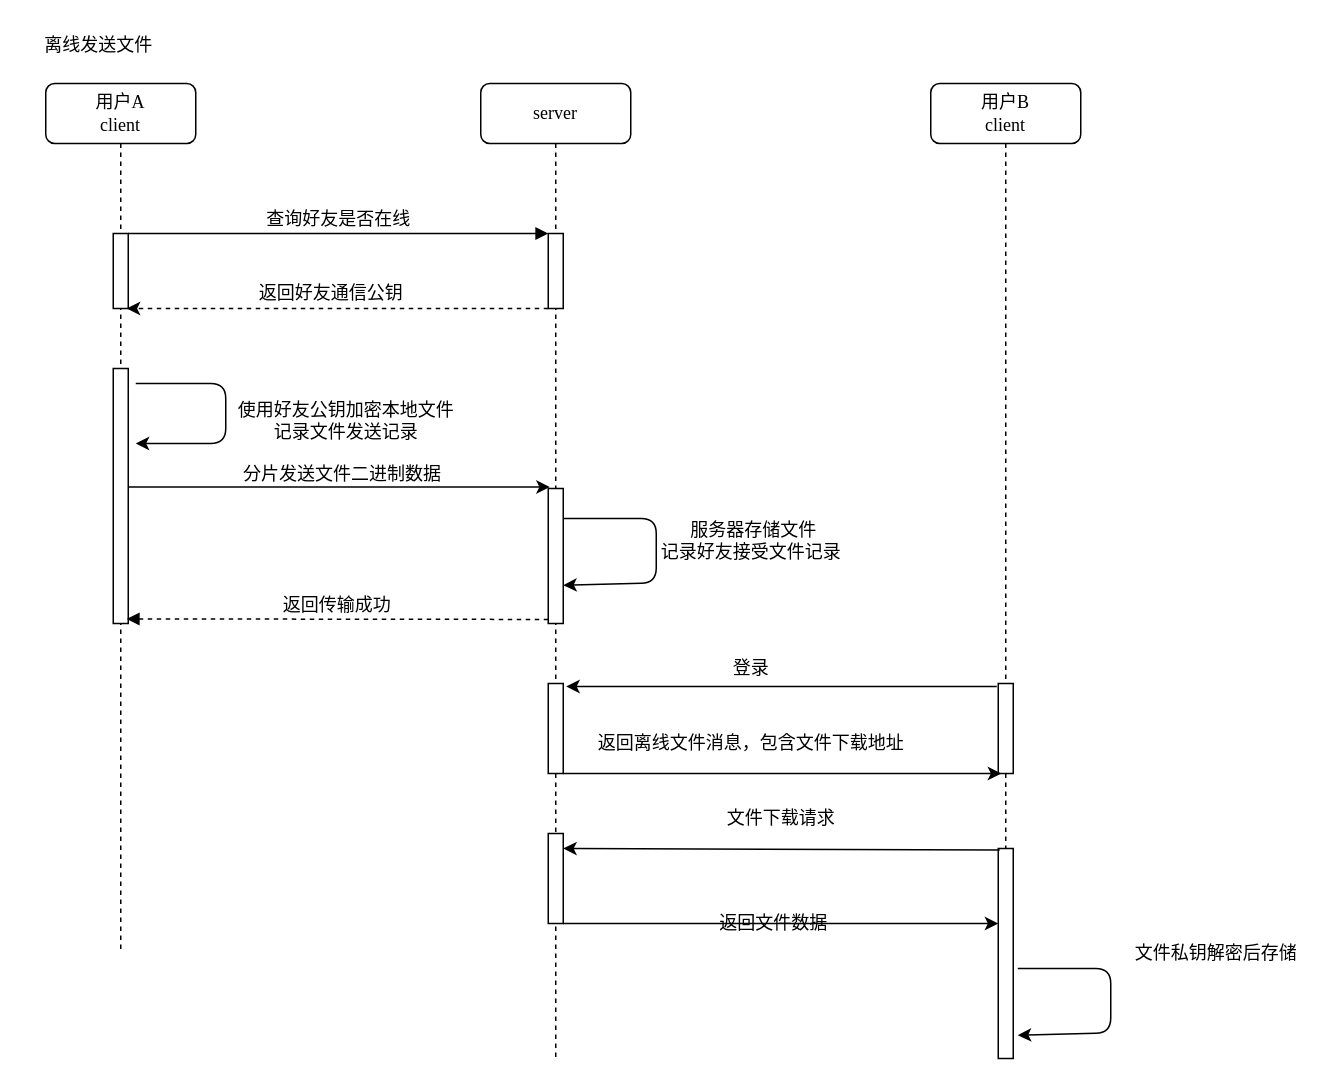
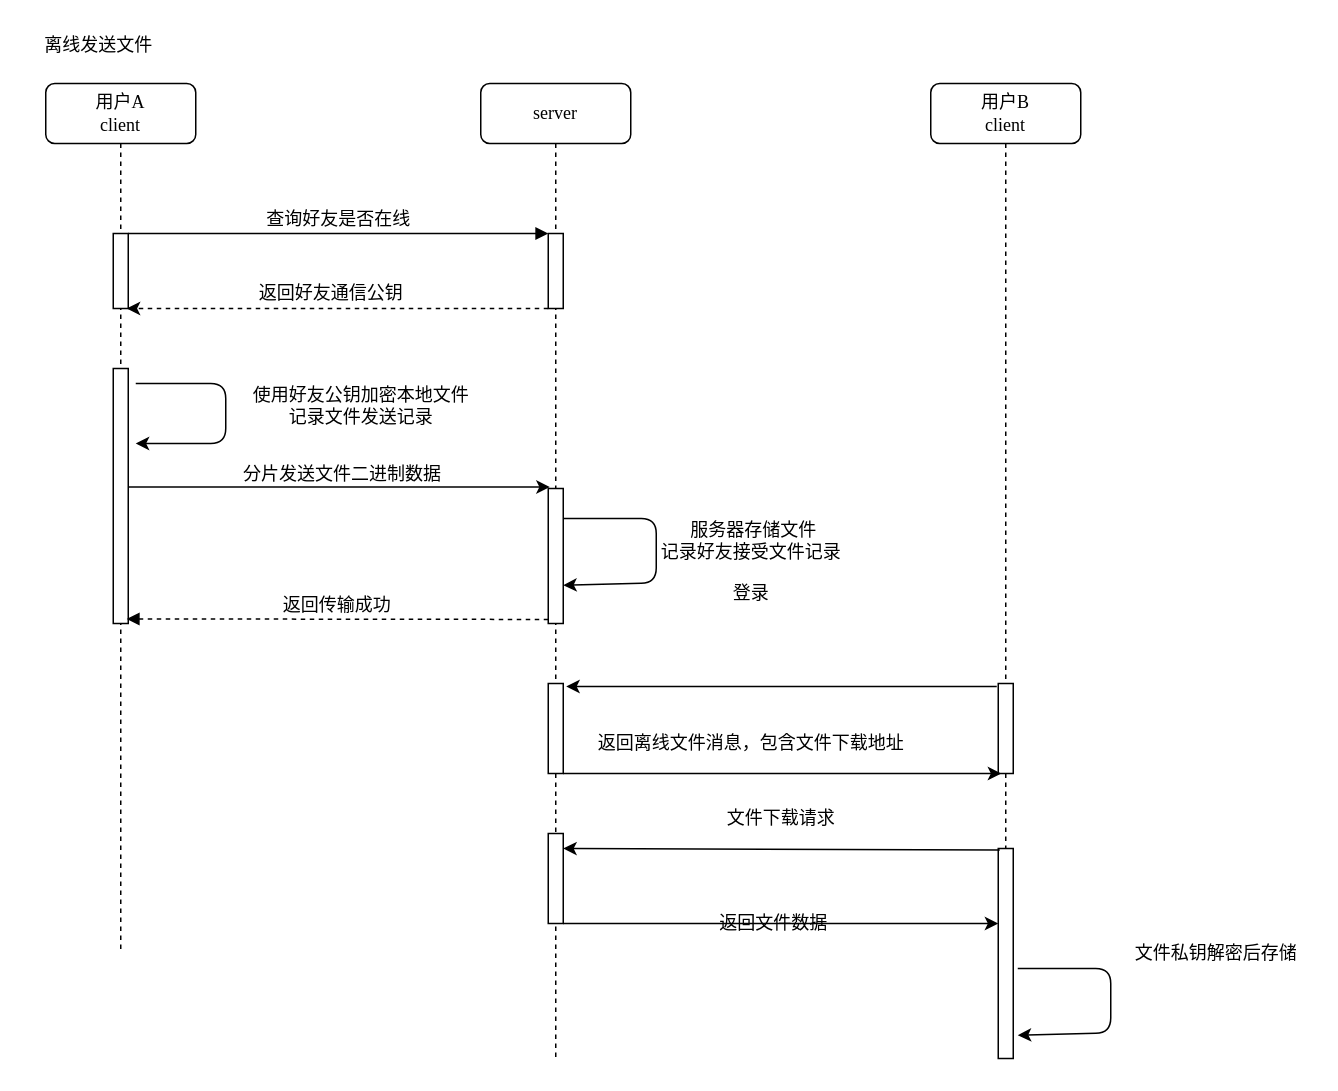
node "使用好友公钥加密本地文件 记录文件发送记录": moved (346, 421) -> (361, 406)
node "登录": moved (751, 668) -> (751, 593)
